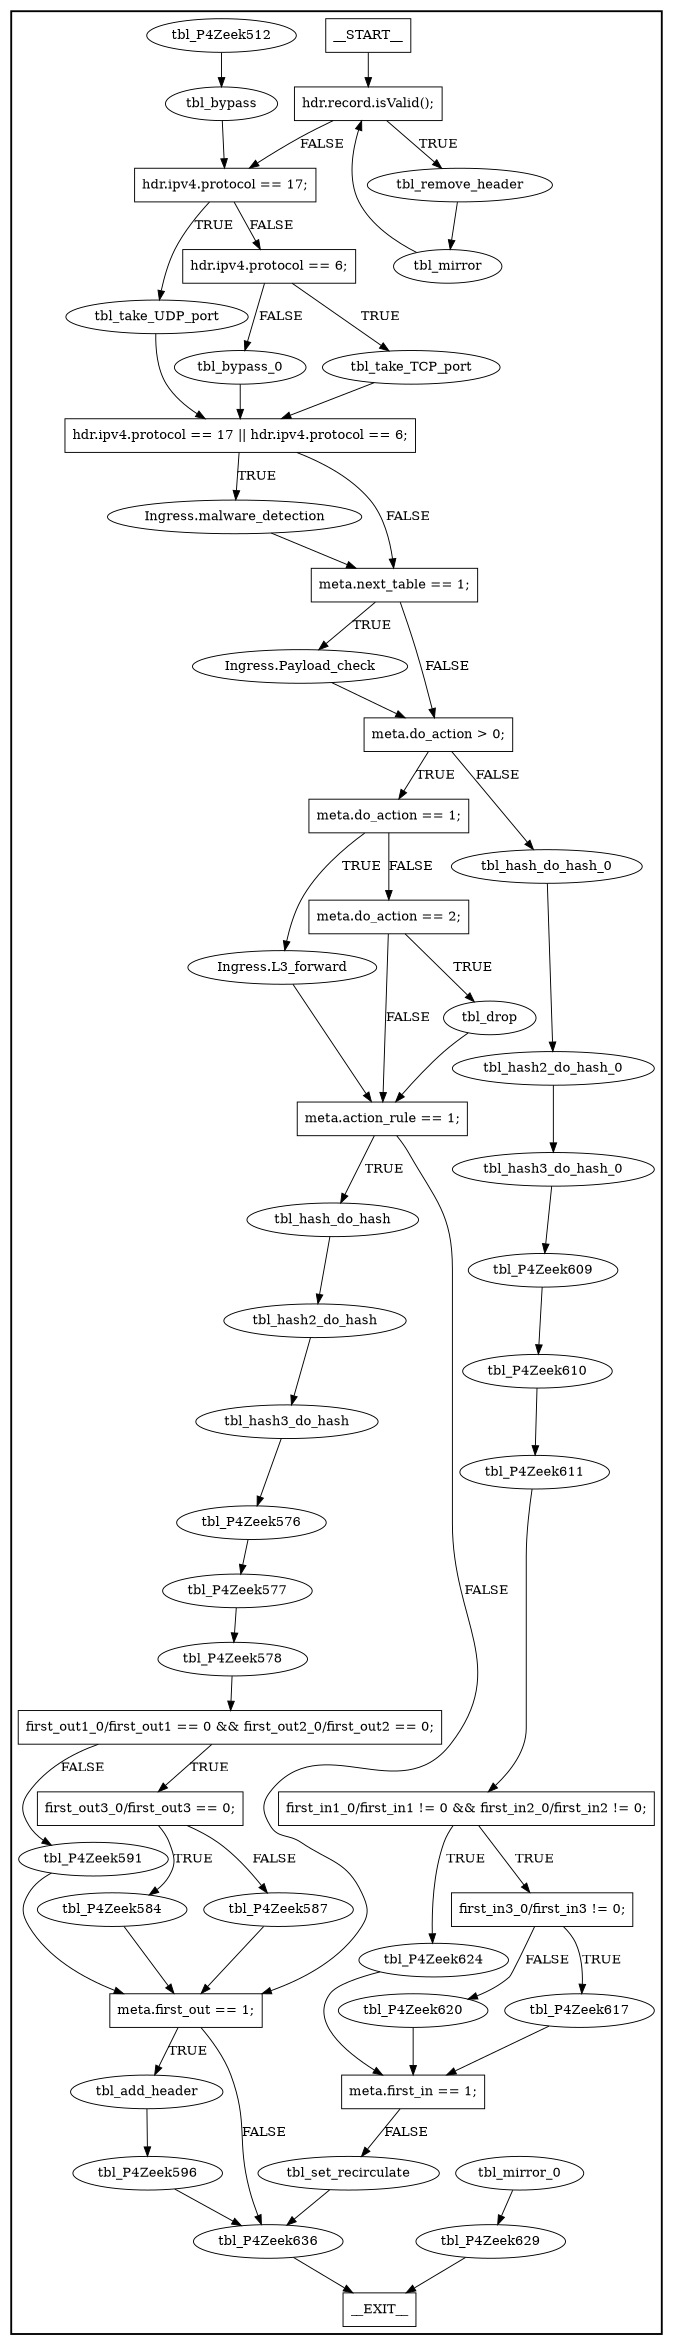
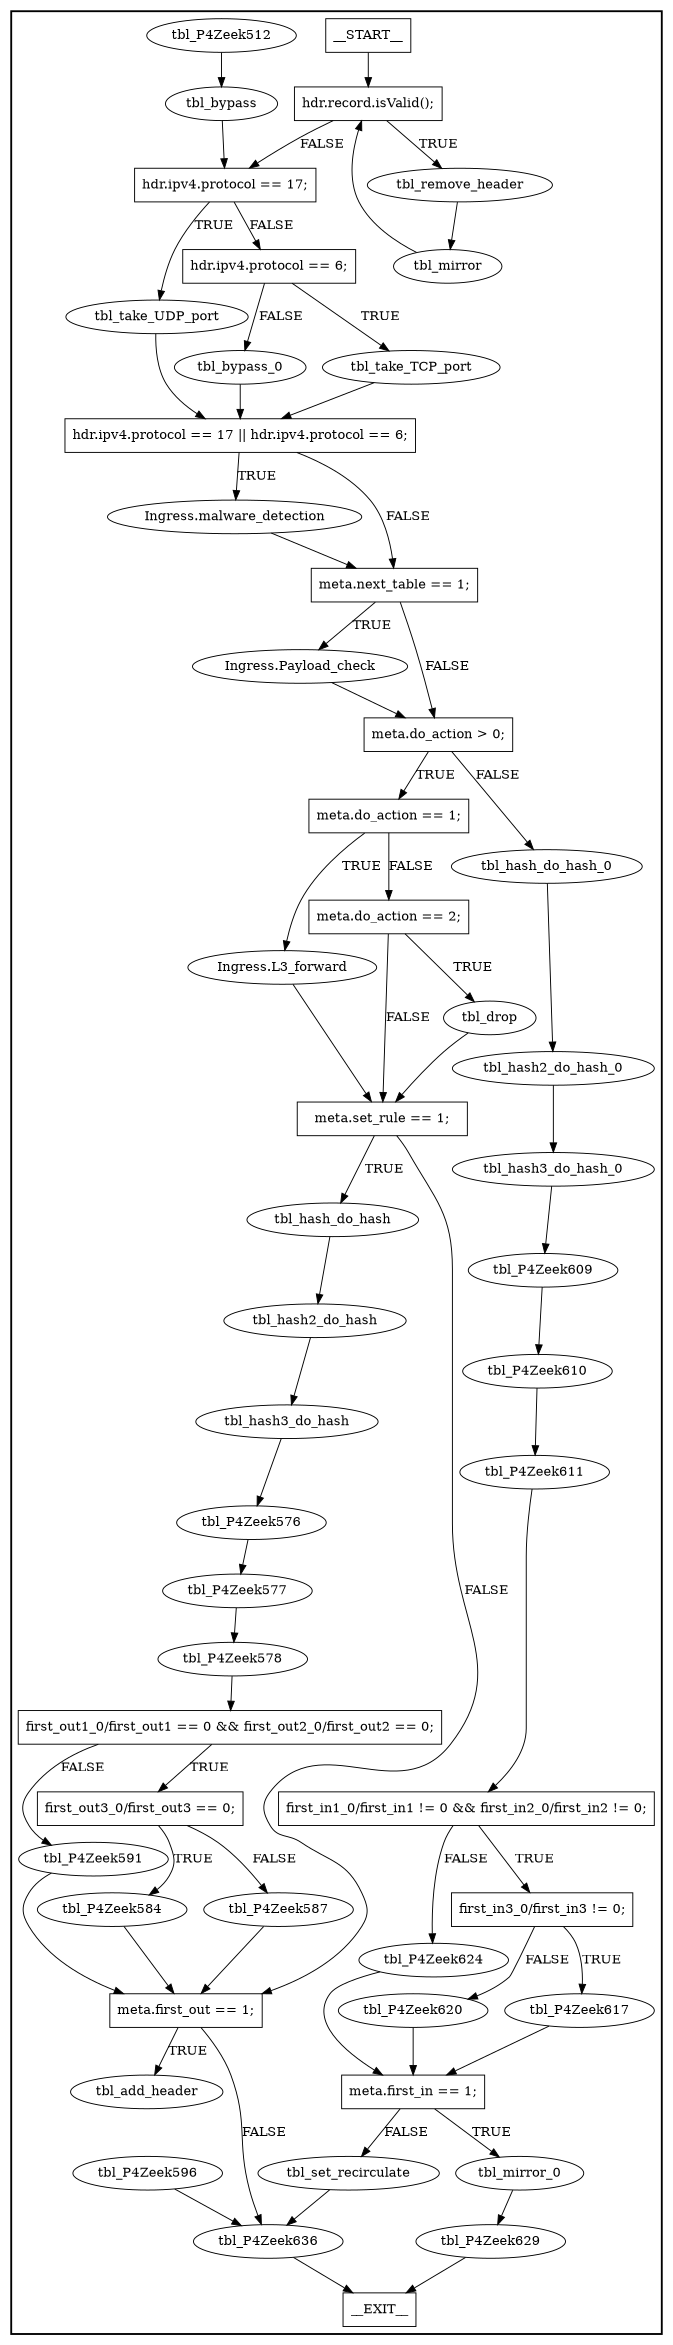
node "meta.action_rule == 1;": label "meta.action_rule == 1;" -> "meta.set_rule == 1;"
edge "first_in1_0/first_in1 != 0 && first_in2_0/first_in2 != 0;" -> "tbl_P4Zeek624": label "TRUE" -> "FALSE"
edge "tbl_add_header" -> "tbl_P4Zeek596": removed
edge "meta.first_in == 1;" -> "tbl_mirror_0": added, label "TRUE"
